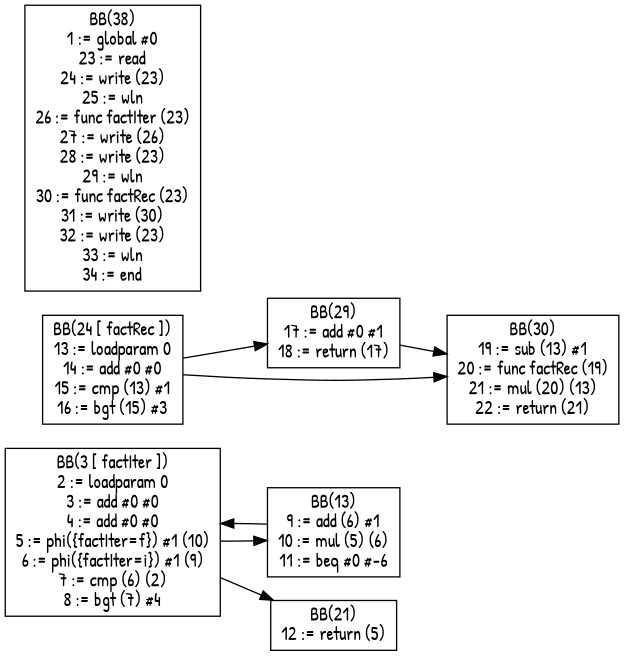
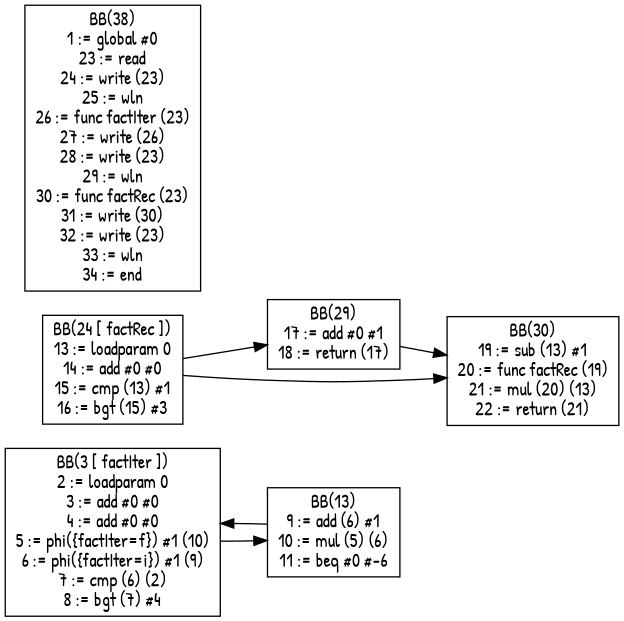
node "BB(21) 12 := return (5)": removed
